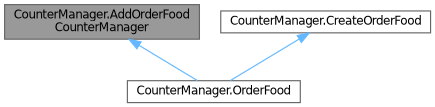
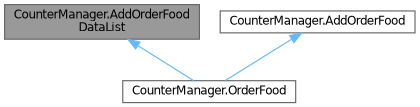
node "CounterManager.AddOrderFood CounterManager": label "CounterManager.AddOrderFood CounterManager" -> "CounterManager.AddOrderFood DataList"
node "CounterManager.CreateOrderFood": label "CounterManager.CreateOrderFood" -> "CounterManager.AddOrderFood"
